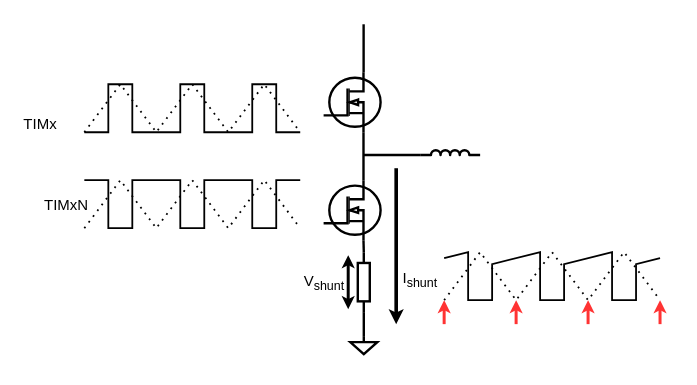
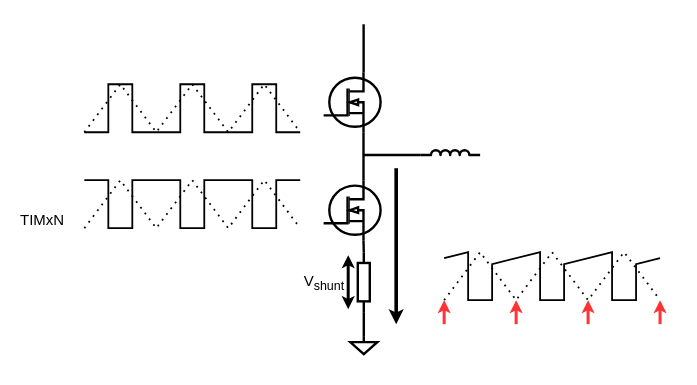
node "TIMx": removed
node "TIMxN": moved (66, 204) -> (42, 219)
node "Ishunt": removed
